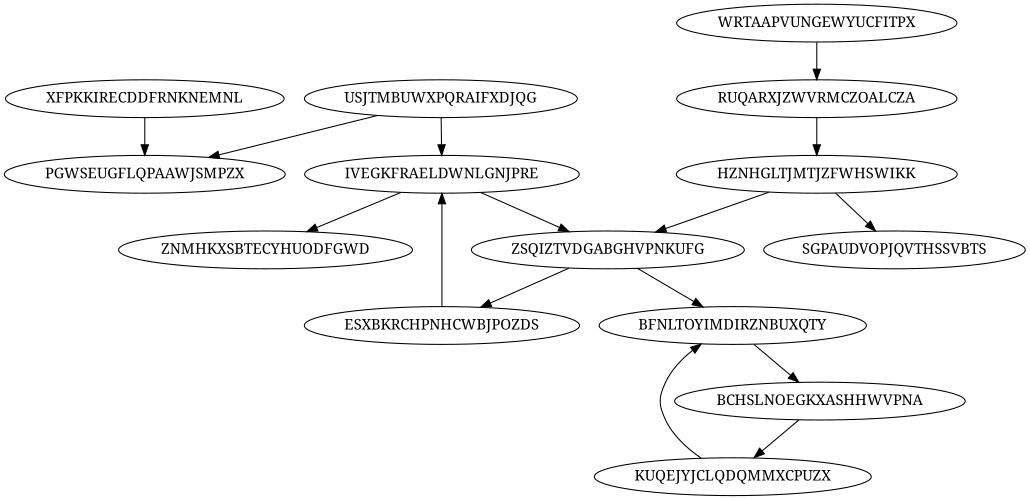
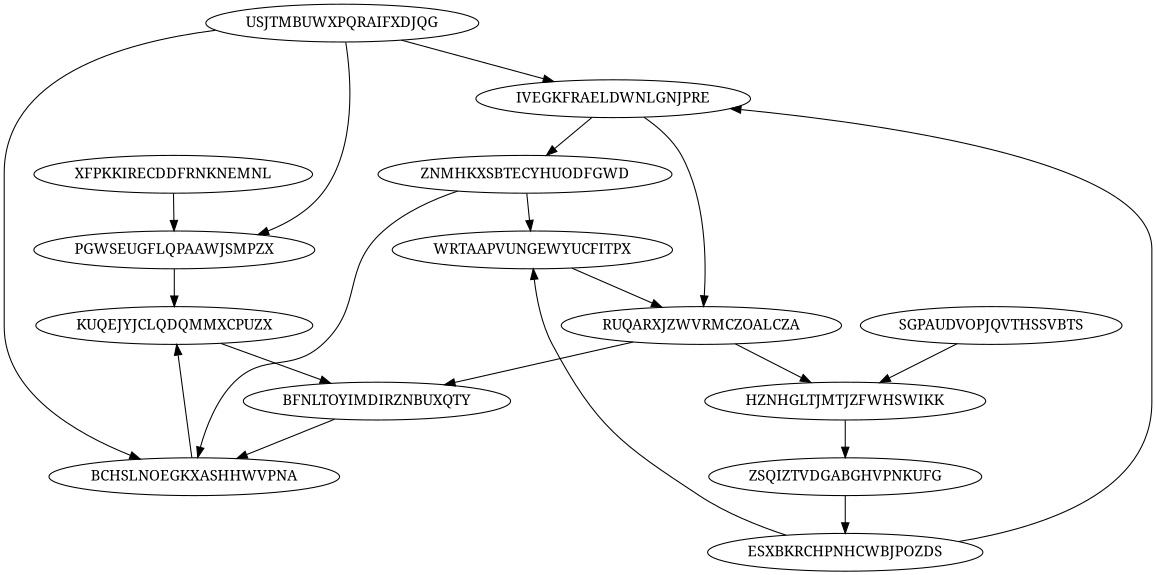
edge "USJTMBUWXPQRAIFXDJQG" -> "BCHSLNOEGKXASHHWVPNA": added
edge "ZNMHKXSBTECYHUODFGWD" -> "WRTAAPVUNGEWYUCFITPX": added
edge "HZNHGLTJMTJZFWHSWIKK" -> "SGPAUDVOPJQVTHSSVBTS": reversed
edge "IVEGKFRAELDWNLGNJPRE" -> "ZSQIZTVDGABGHVPNKUFG": now "IVEGKFRAELDWNLGNJPRE" -> "RUQARXJZWVRMCZOALCZA"
edge "PGWSEUGFLQPAAWJSMPZX" -> "KUQEJYJCLQDQMMXCPUZX": added
edge "ZSQIZTVDGABGHVPNKUFG" -> "BFNLTOYIMDIRZNBUXQTY": now "RUQARXJZWVRMCZOALCZA" -> "BFNLTOYIMDIRZNBUXQTY"
edge "ZNMHKXSBTECYHUODFGWD" -> "BCHSLNOEGKXASHHWVPNA": added
edge "ESXBKRCHPNHCWBJPOZDS" -> "WRTAAPVUNGEWYUCFITPX": added
